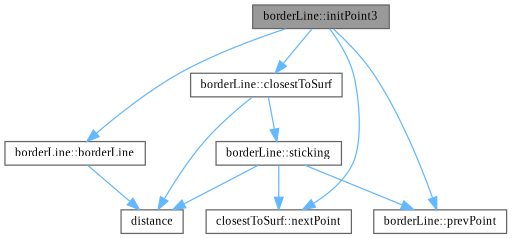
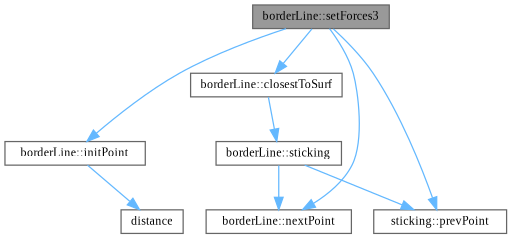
node "borderLine::initPoint3": label "borderLine::initPoint3" -> "borderLine::setForces3"
edge "borderLine::closestToSurf" -> "distance": removed
node "borderLine::borderLine": label "borderLine::borderLine" -> "borderLine::initPoint"
edge "borderLine::sticking" -> "distance": removed
node "closestToSurf::nextPoint": label "closestToSurf::nextPoint" -> "borderLine::nextPoint"
node "borderLine::prevPoint": label "borderLine::prevPoint" -> "sticking::prevPoint"
